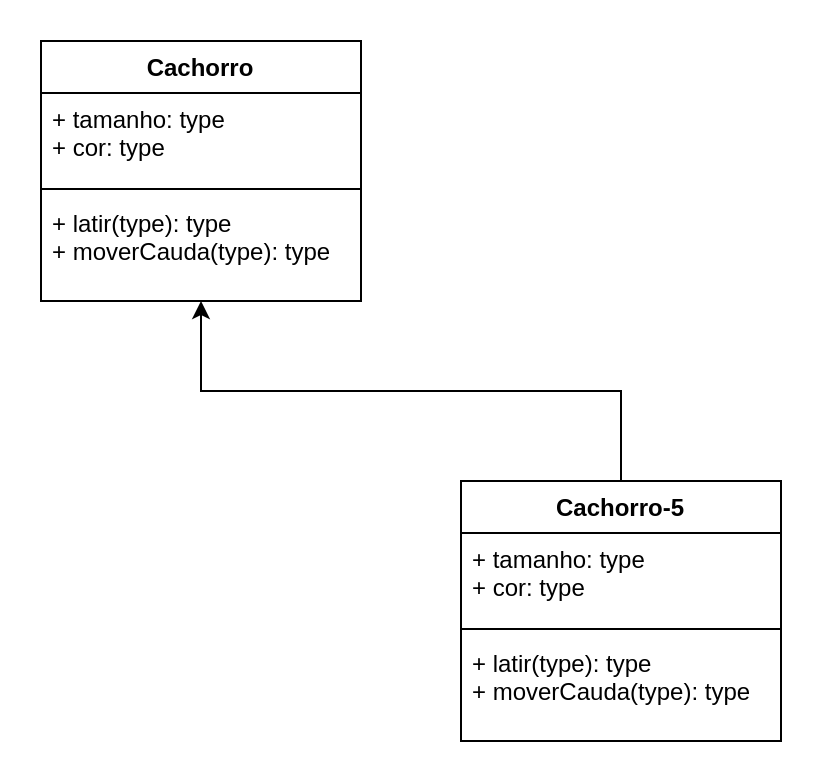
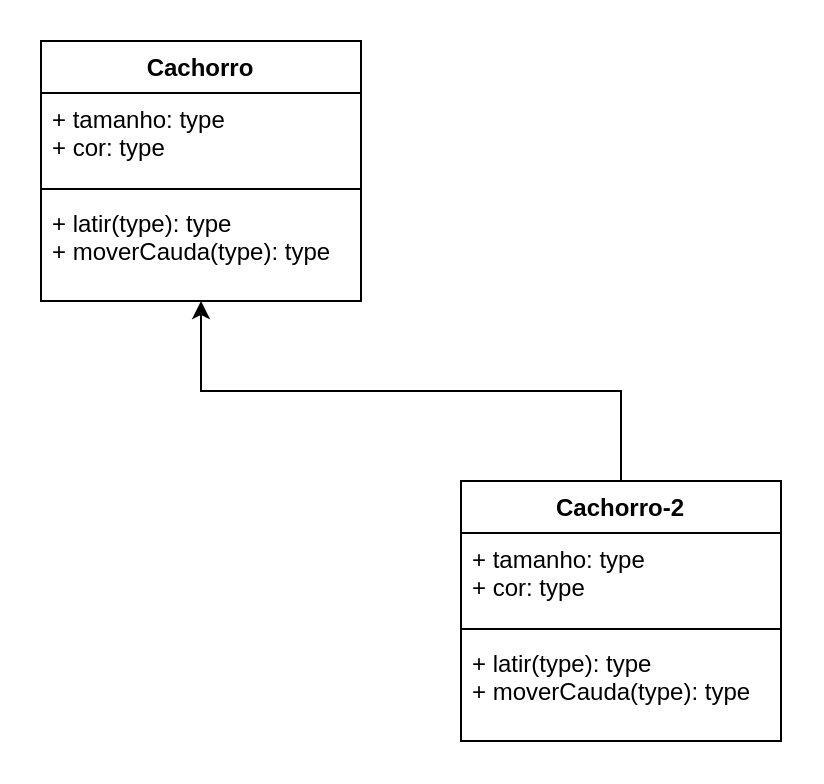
node "Cachorro-5": label "Cachorro-5" -> "Cachorro-2"
